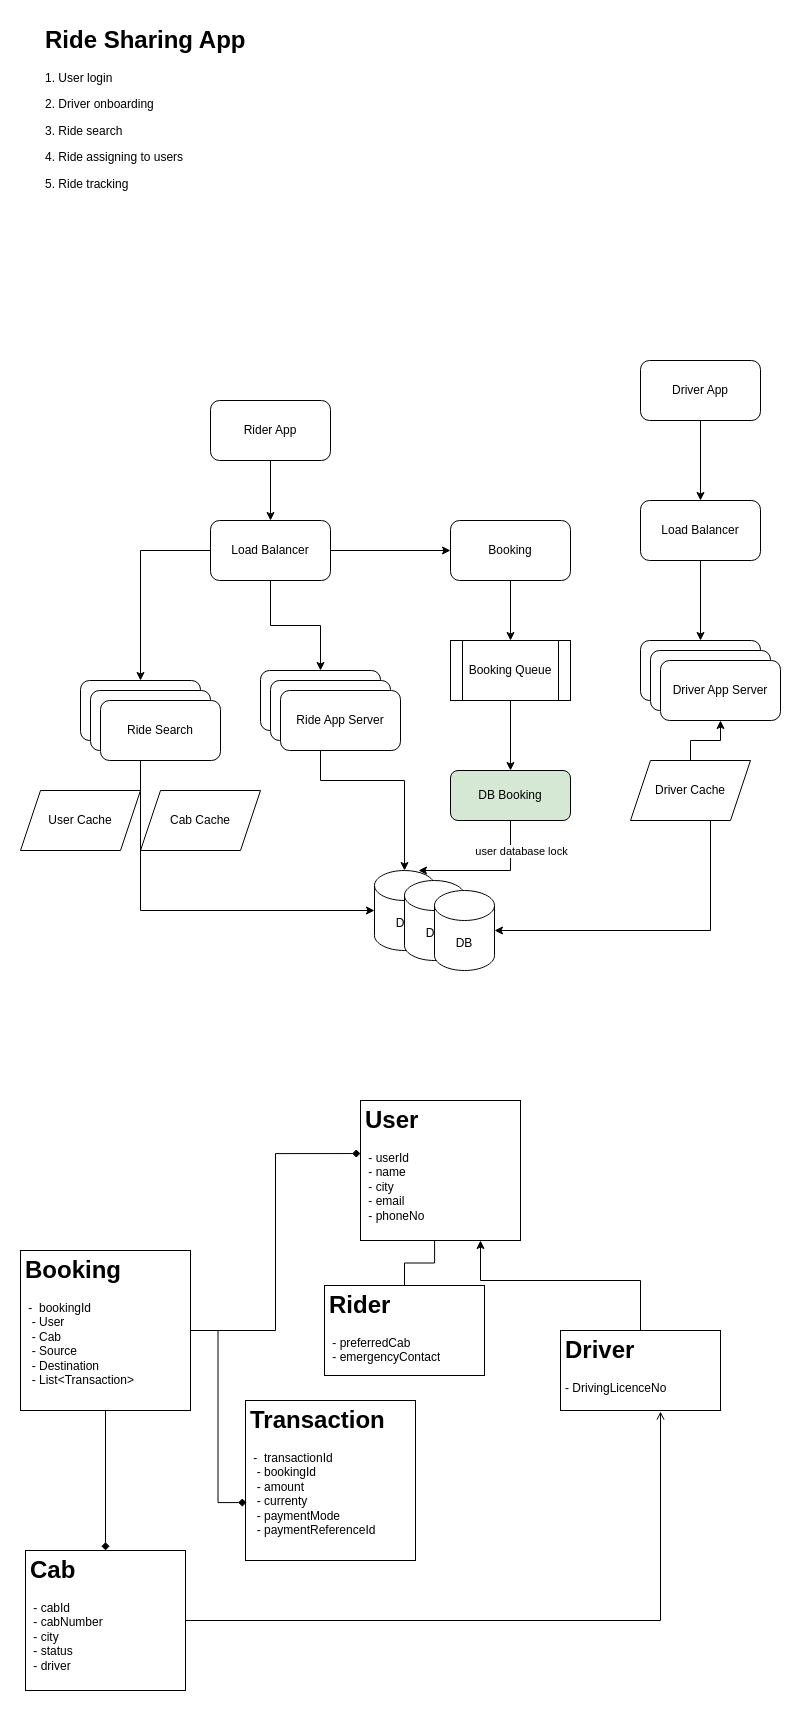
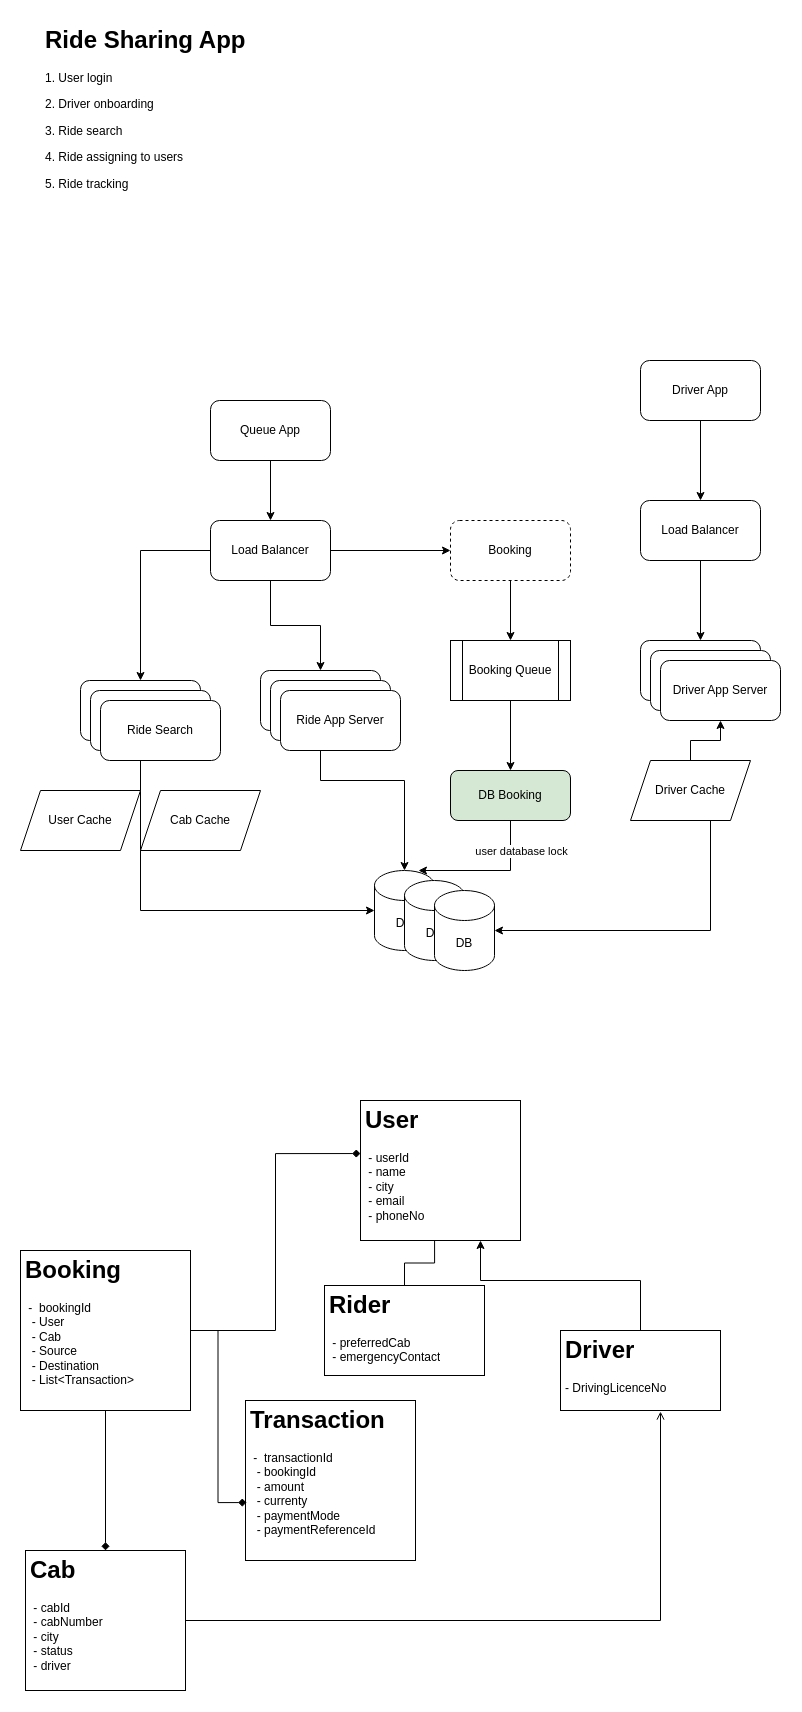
node "Rider App": label "Rider App" -> "Queue App"
node "Booking": style solid -> dashed
